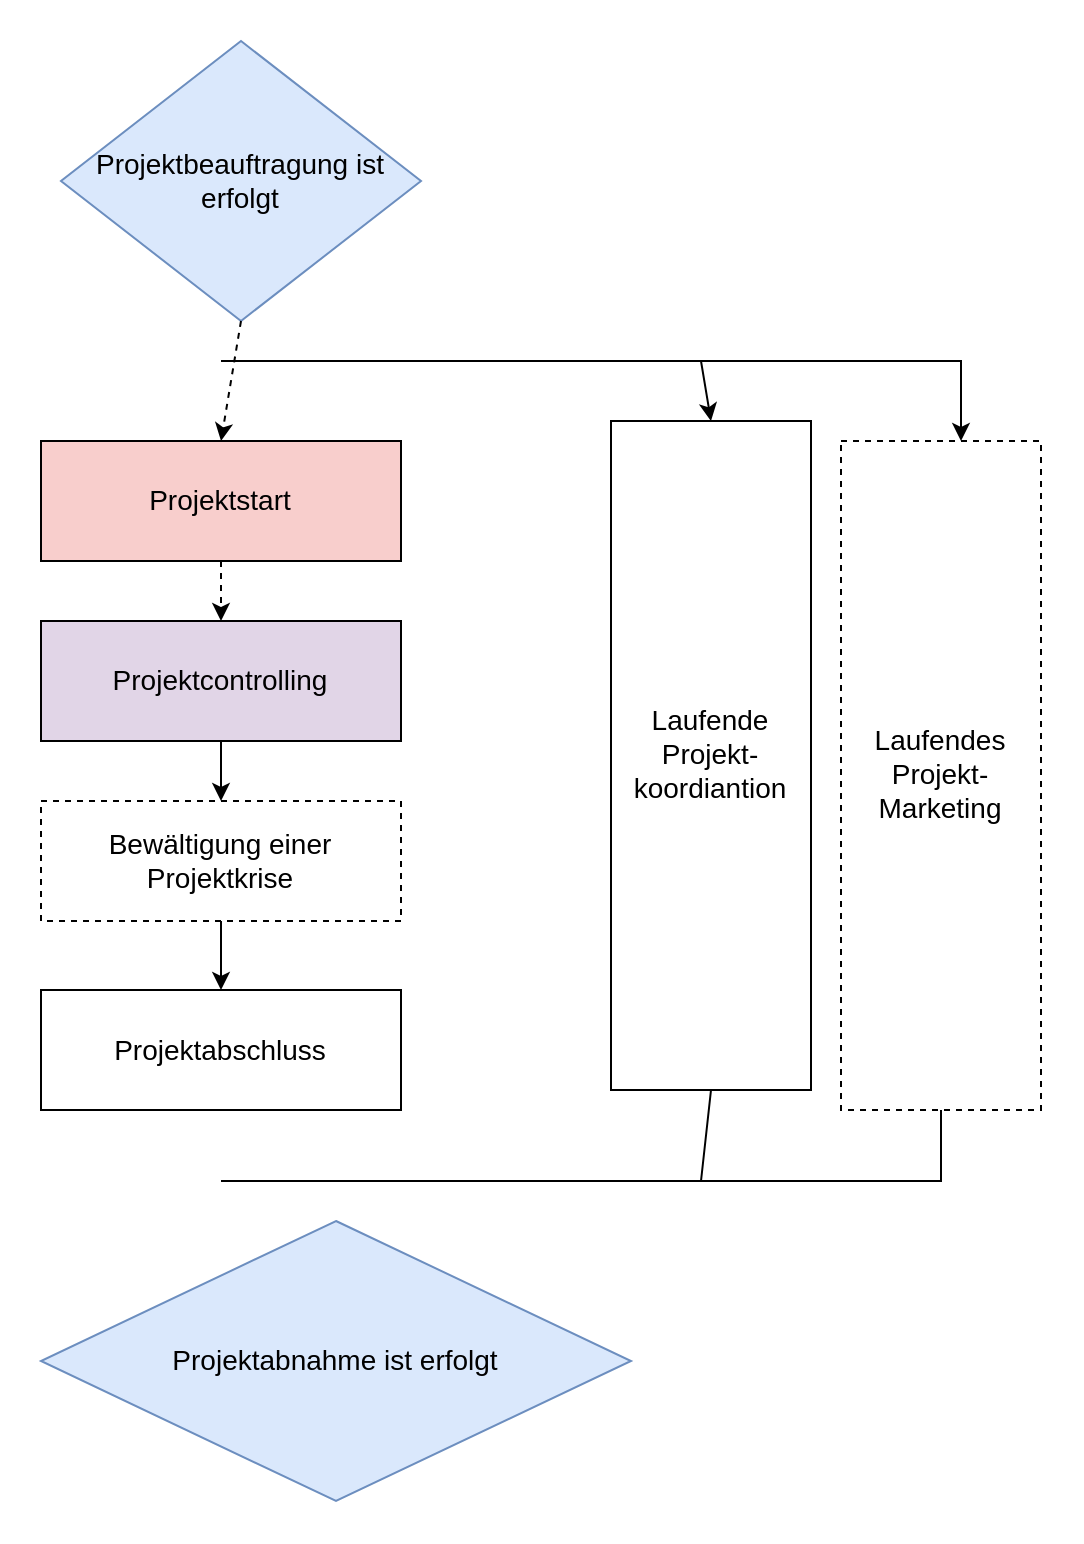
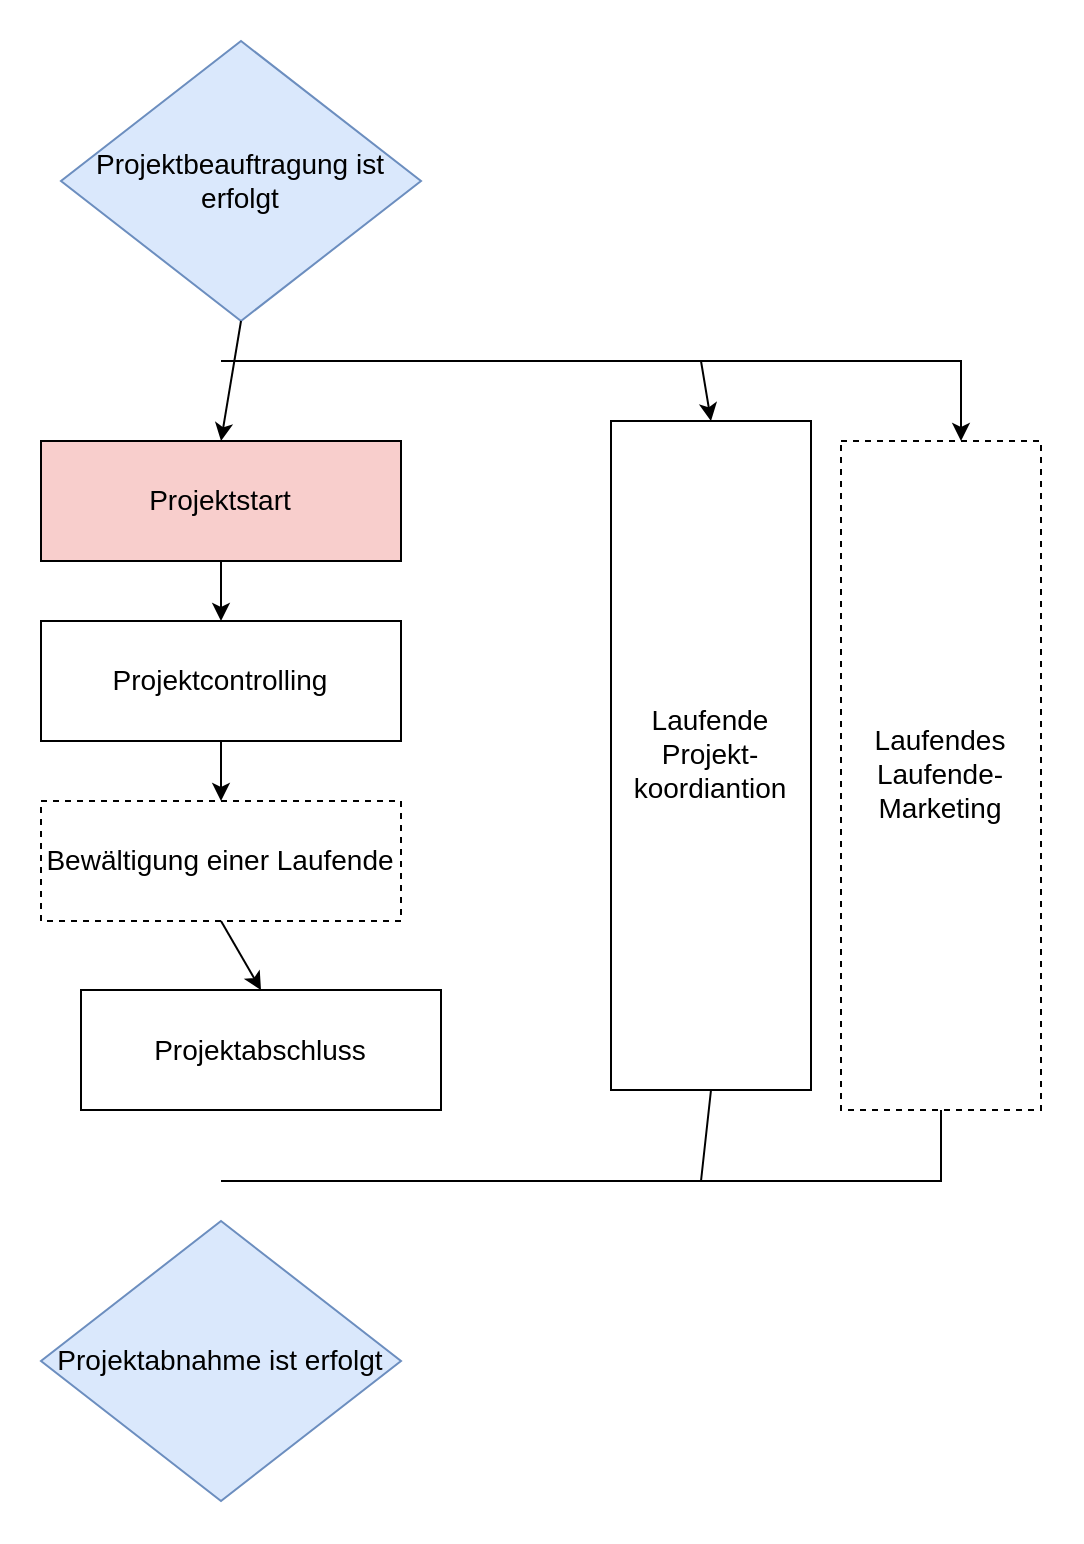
edge "Projektbeauftragung ist erfolgt" -> "Projektstart": style dashed -> solid
edge "Projektstart" -> "Projektcontrolling": style dashed -> solid
node "Projektcontrolling": fillcolor #e1d5e7 -> #ffffff
node "Laufendes Projekt-Marketing": label "Laufendes Projekt-Marketing" -> "Laufendes Laufende-Marketing"
node "Bewältigung einer Projektkrise": label "Bewältigung einer Projektkrise" -> "Bewältigung einer Laufende"
node "Projektabschluss": moved (221, 1050) -> (261, 1050)
node "Projektabnahme ist erfolgt": size 590x280 -> 360x280
